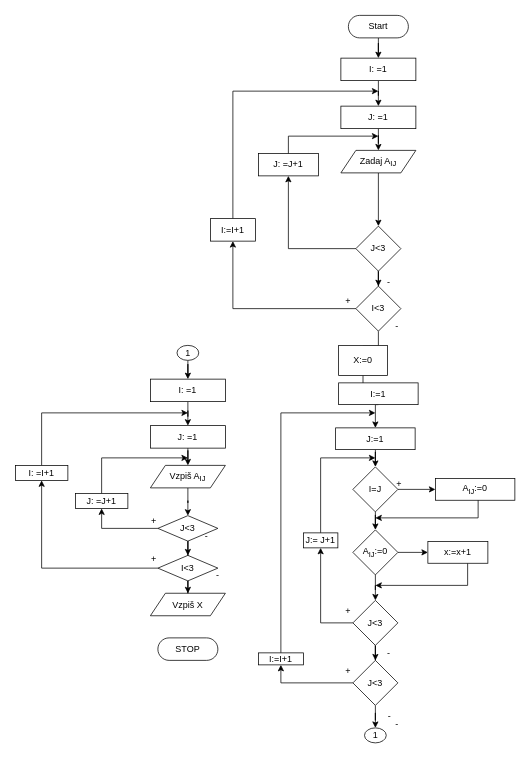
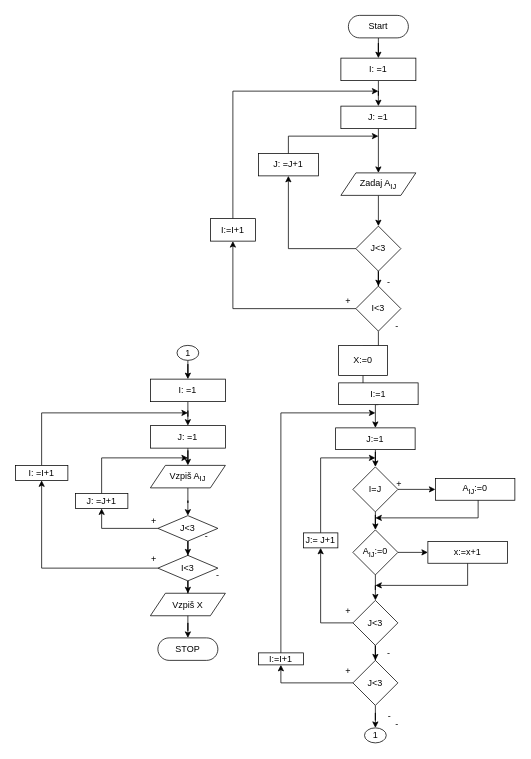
node "Zadaj AIJ": moved (378, 162) -> (378, 184)
node "x:=x+1": size 60x22 -> 80x22
edge "Vzpiš X" -> "STOP": added
